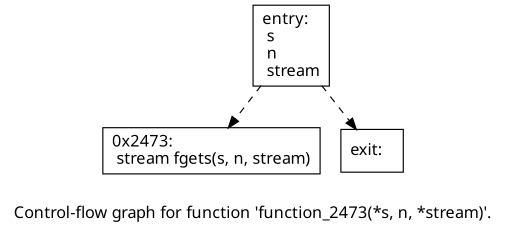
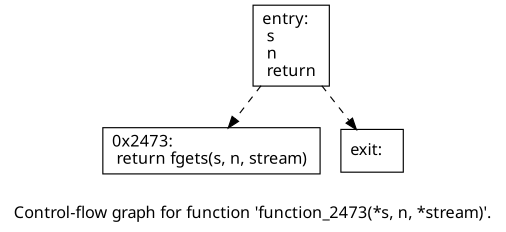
node "entry:": text "stream" -> "return"
node "0x2473:": text "stream fgets(s, n, stream)" -> "return fgets(s, n, stream)"
